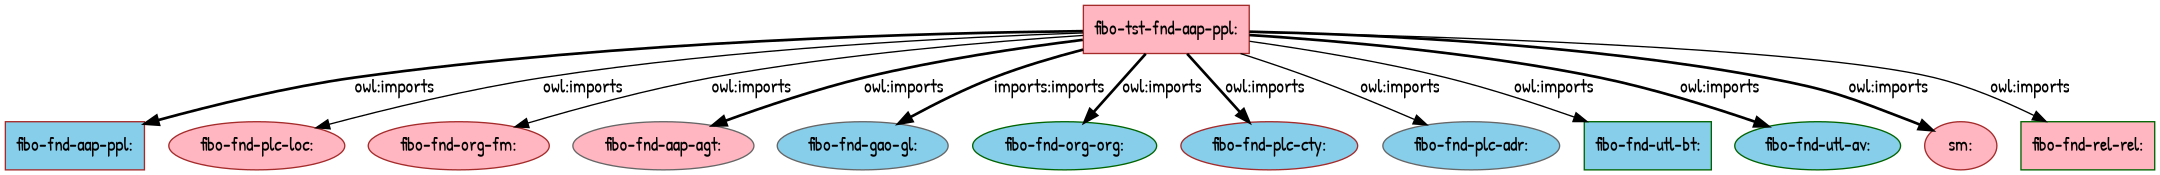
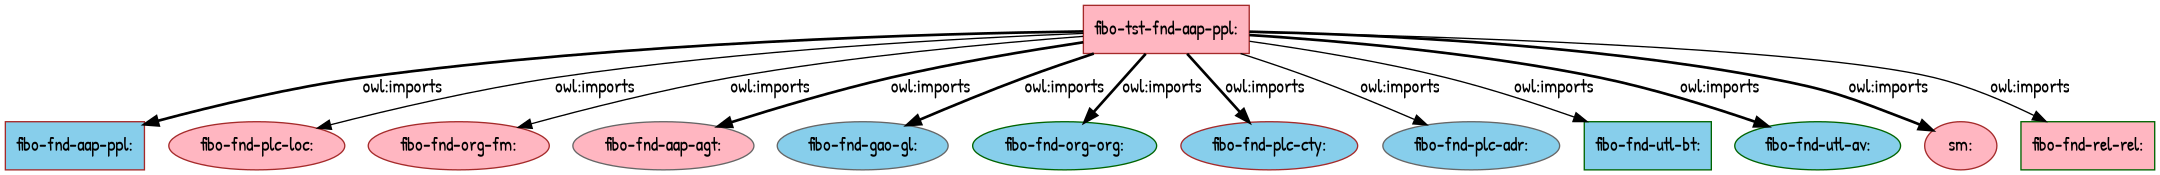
edge "fibo-tst-fnd-aap-ppl:" -> "fibo-fnd-gao-gl:": label "imports:imports" -> "owl:imports"
